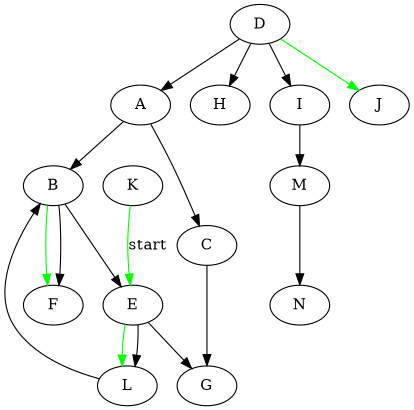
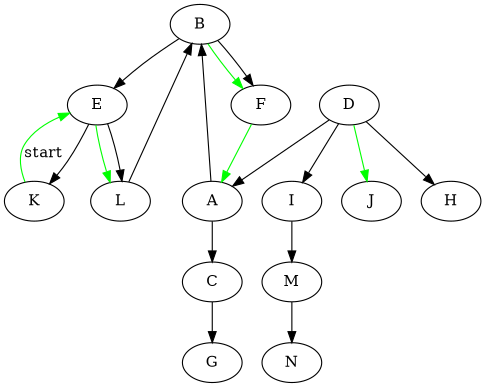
edge "F" -> "A": added
edge "E" -> "G": now "E" -> "K"
